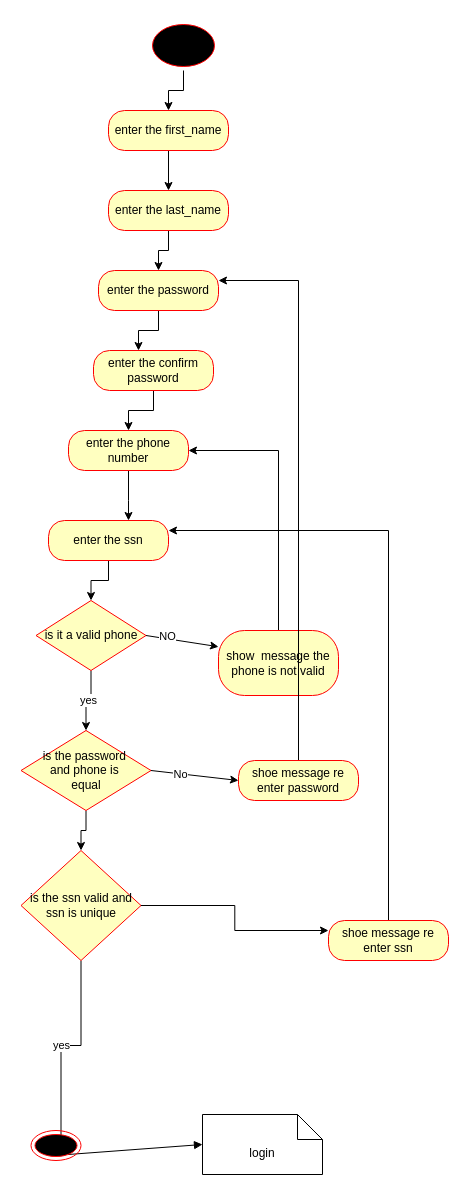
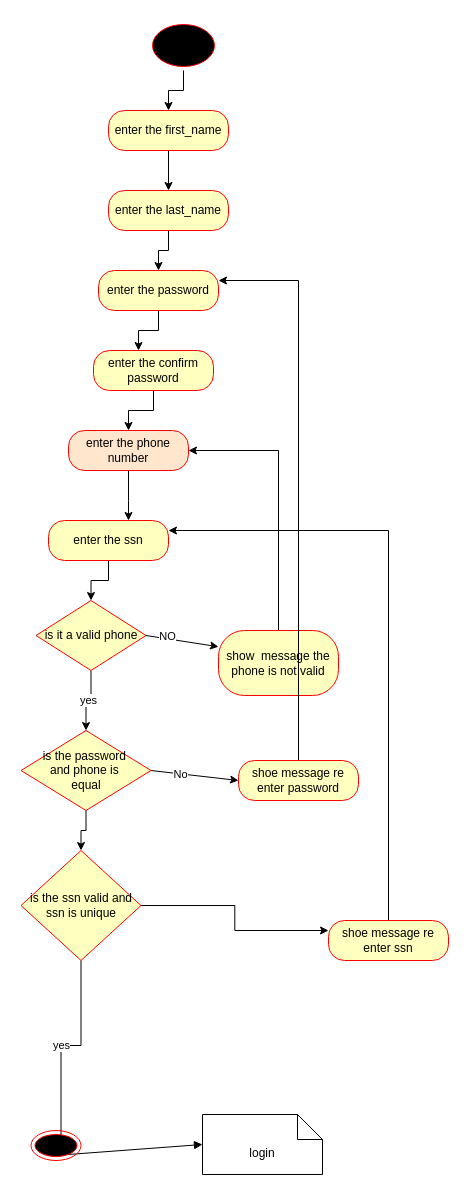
node "enter the phone number": fillcolor #ffffc0 -> #ffe6cc
